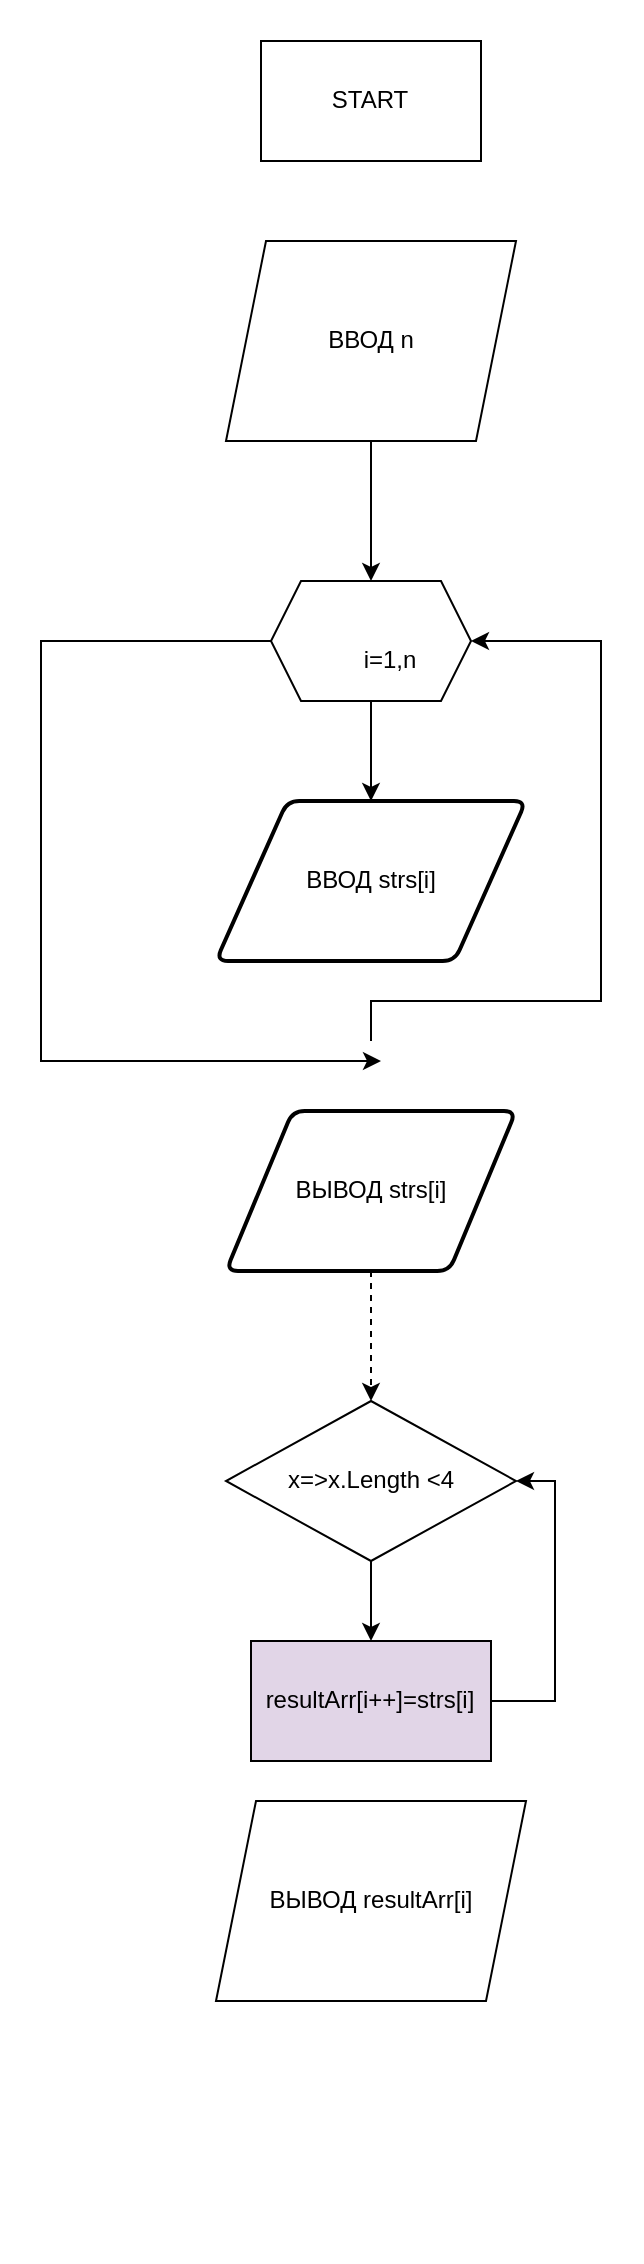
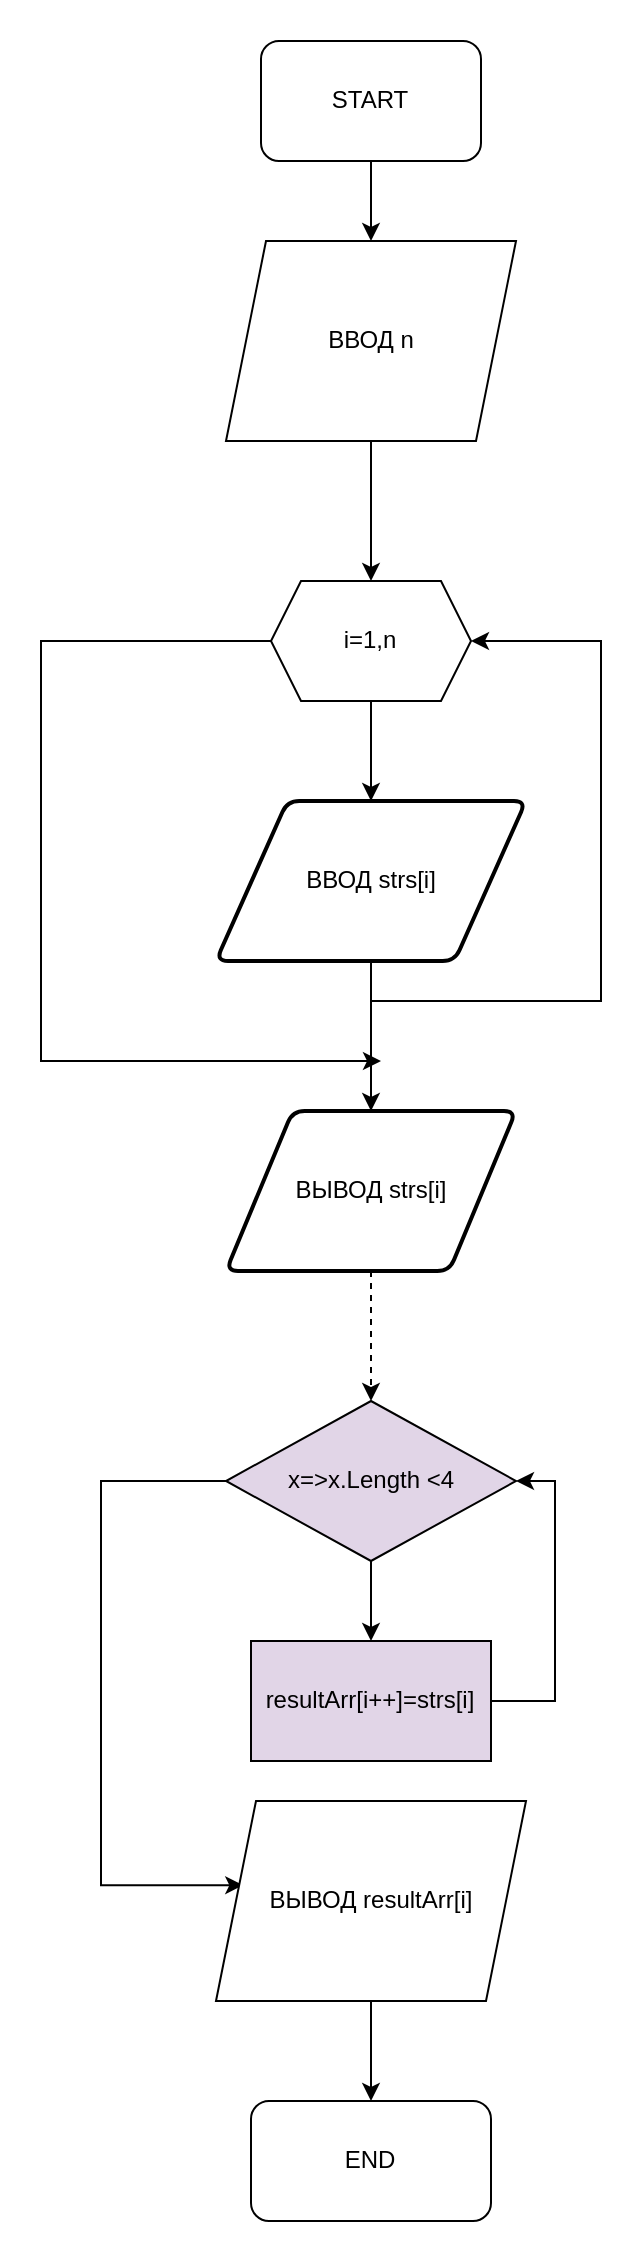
node "START": shape rectangle -> rounded rectangle
edge "START" -> "ВВОД n": added
node "i=1,n": moved (391, 661) -> (371, 641)
edge "ВВОД strs[i]" -> "ВЫВОД strs[i]": added
node "x=>x.Length <4": fillcolor #ffffff -> #e1d5e7
edge "x=>x.Length <4" -> "ВЫВОД resultArr[i]": added
edge "ВЫВОД resultArr[i]" -> "END": added
node "END": added
